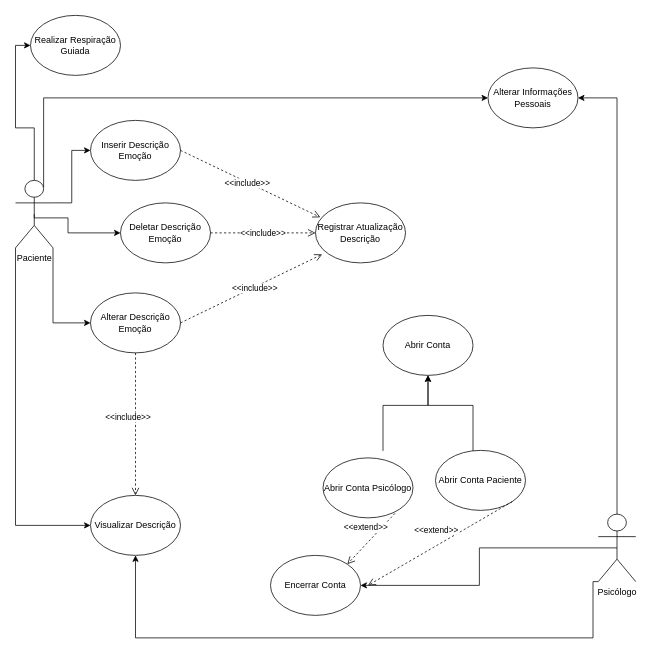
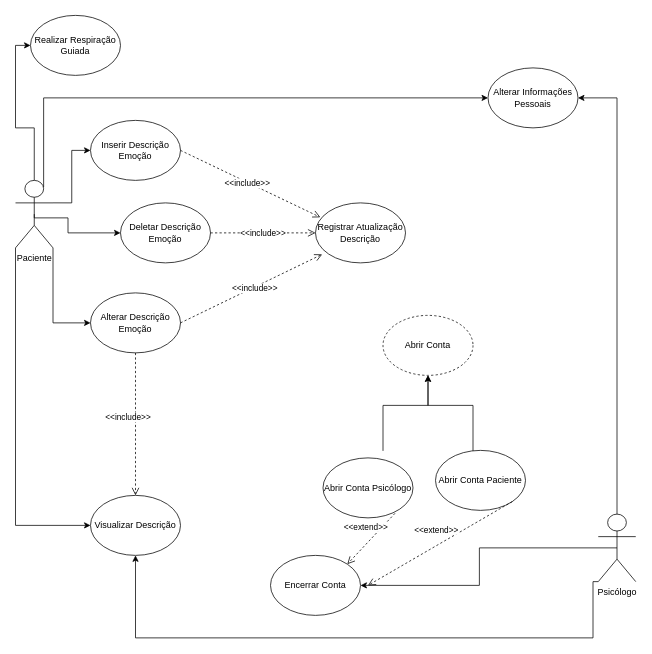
node "Abrir Conta": style solid -> dashed
